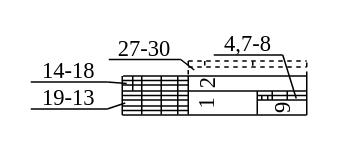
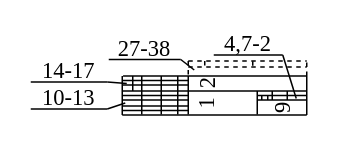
node "4,7-8": label "4,7-8" -> "4,7-2"
node "27-30": label "27-30" -> "27-38"
node "14-18": label "14-18" -> "14-17"
node "19-13": label "19-13" -> "10-13"
